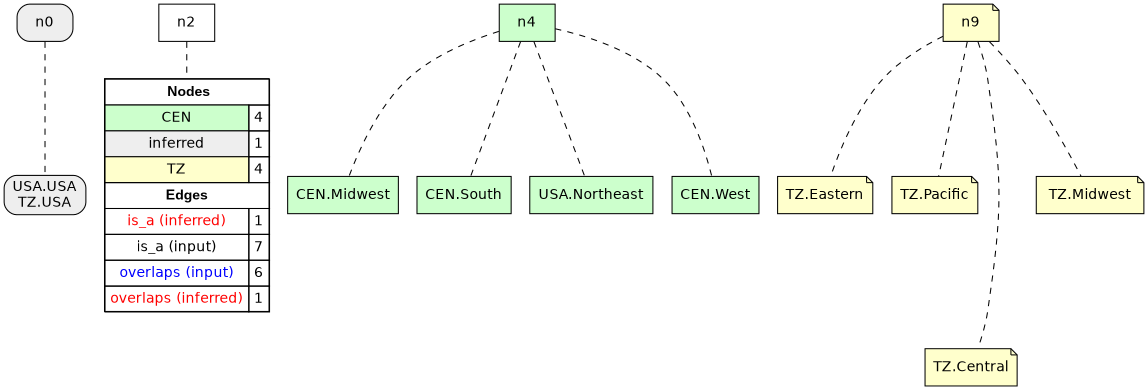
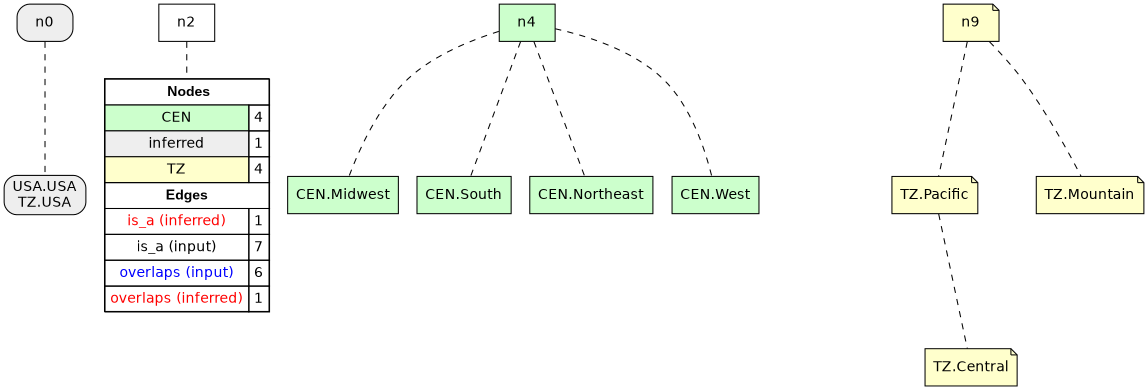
node "USA.Northeast": label "USA.Northeast" -> "CEN.Northeast"
node "TZ.Eastern": removed
edge "n9" -- "TZ.Central": now "TZ.Pacific" -- "TZ.Central"
node "TZ.Midwest": label "TZ.Midwest" -> "TZ.Mountain"
